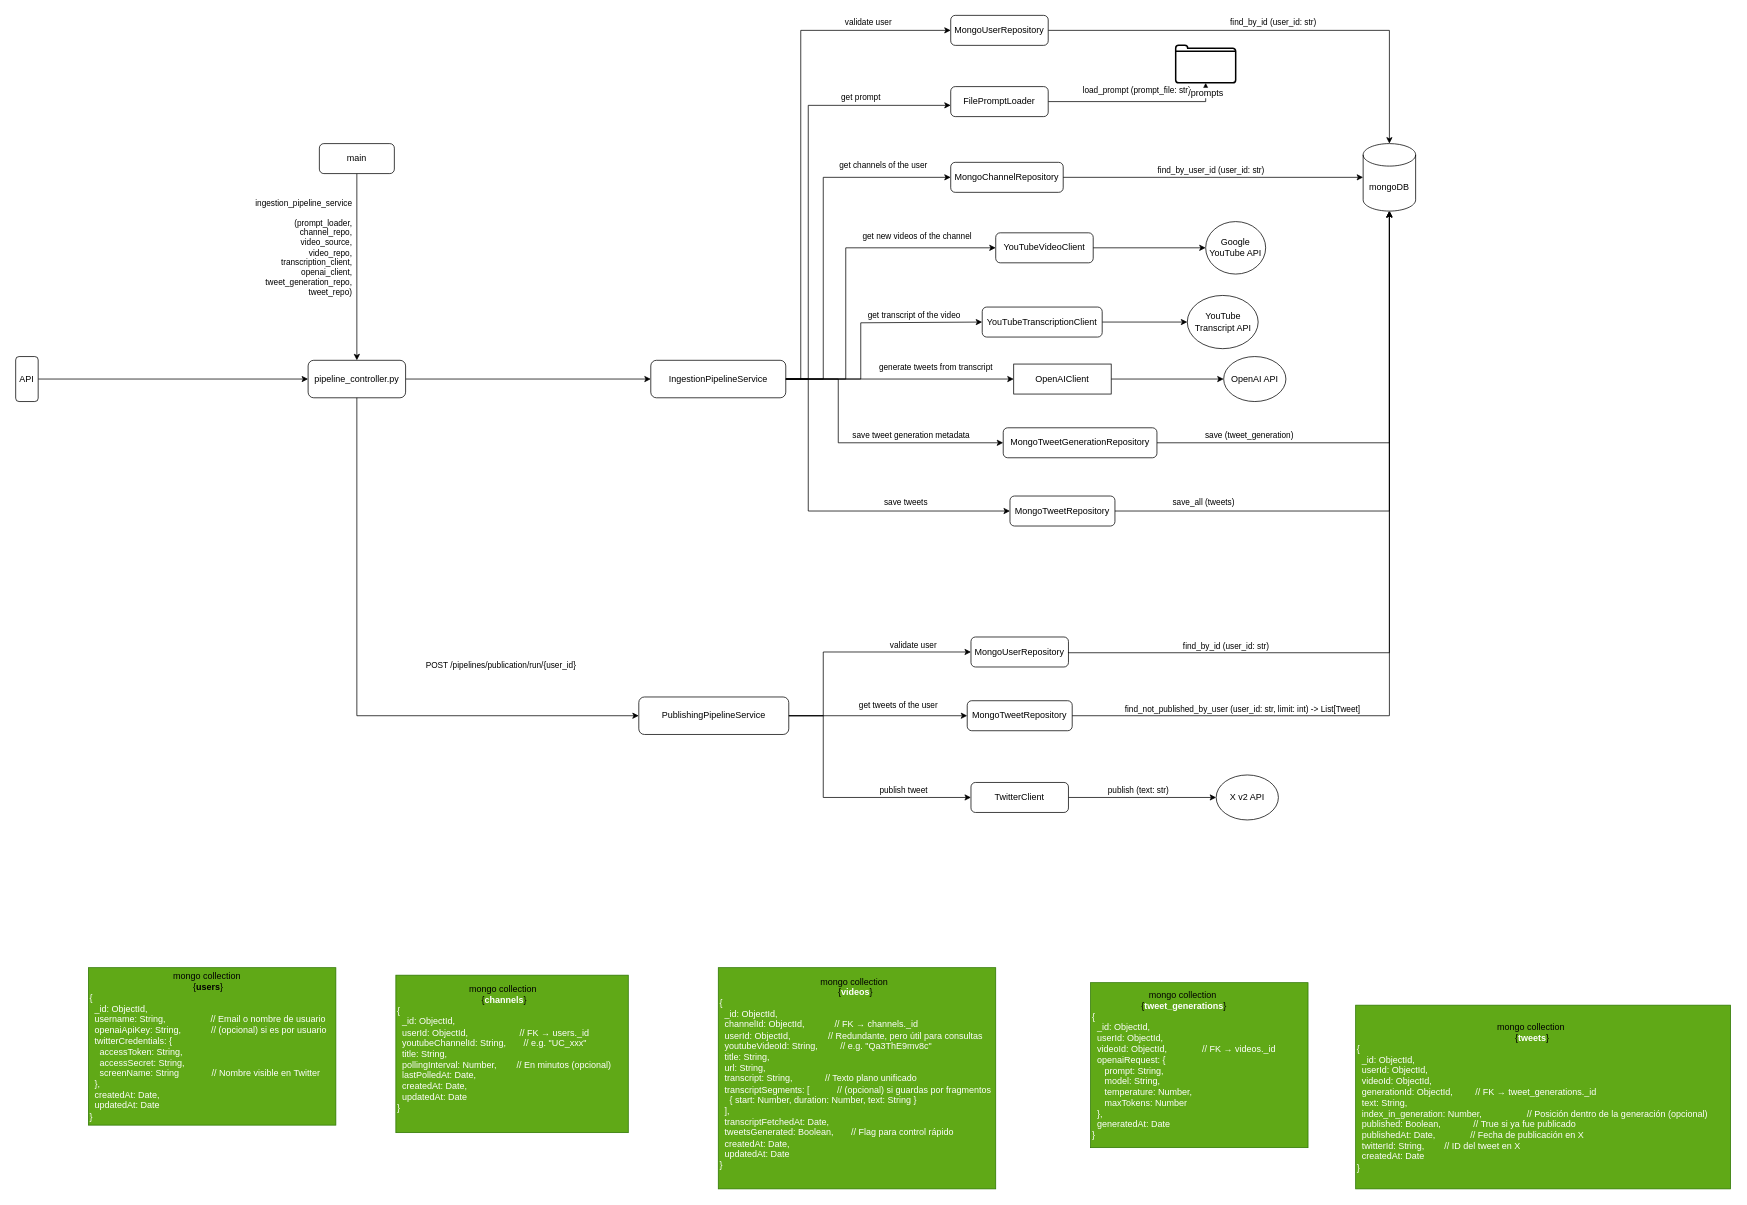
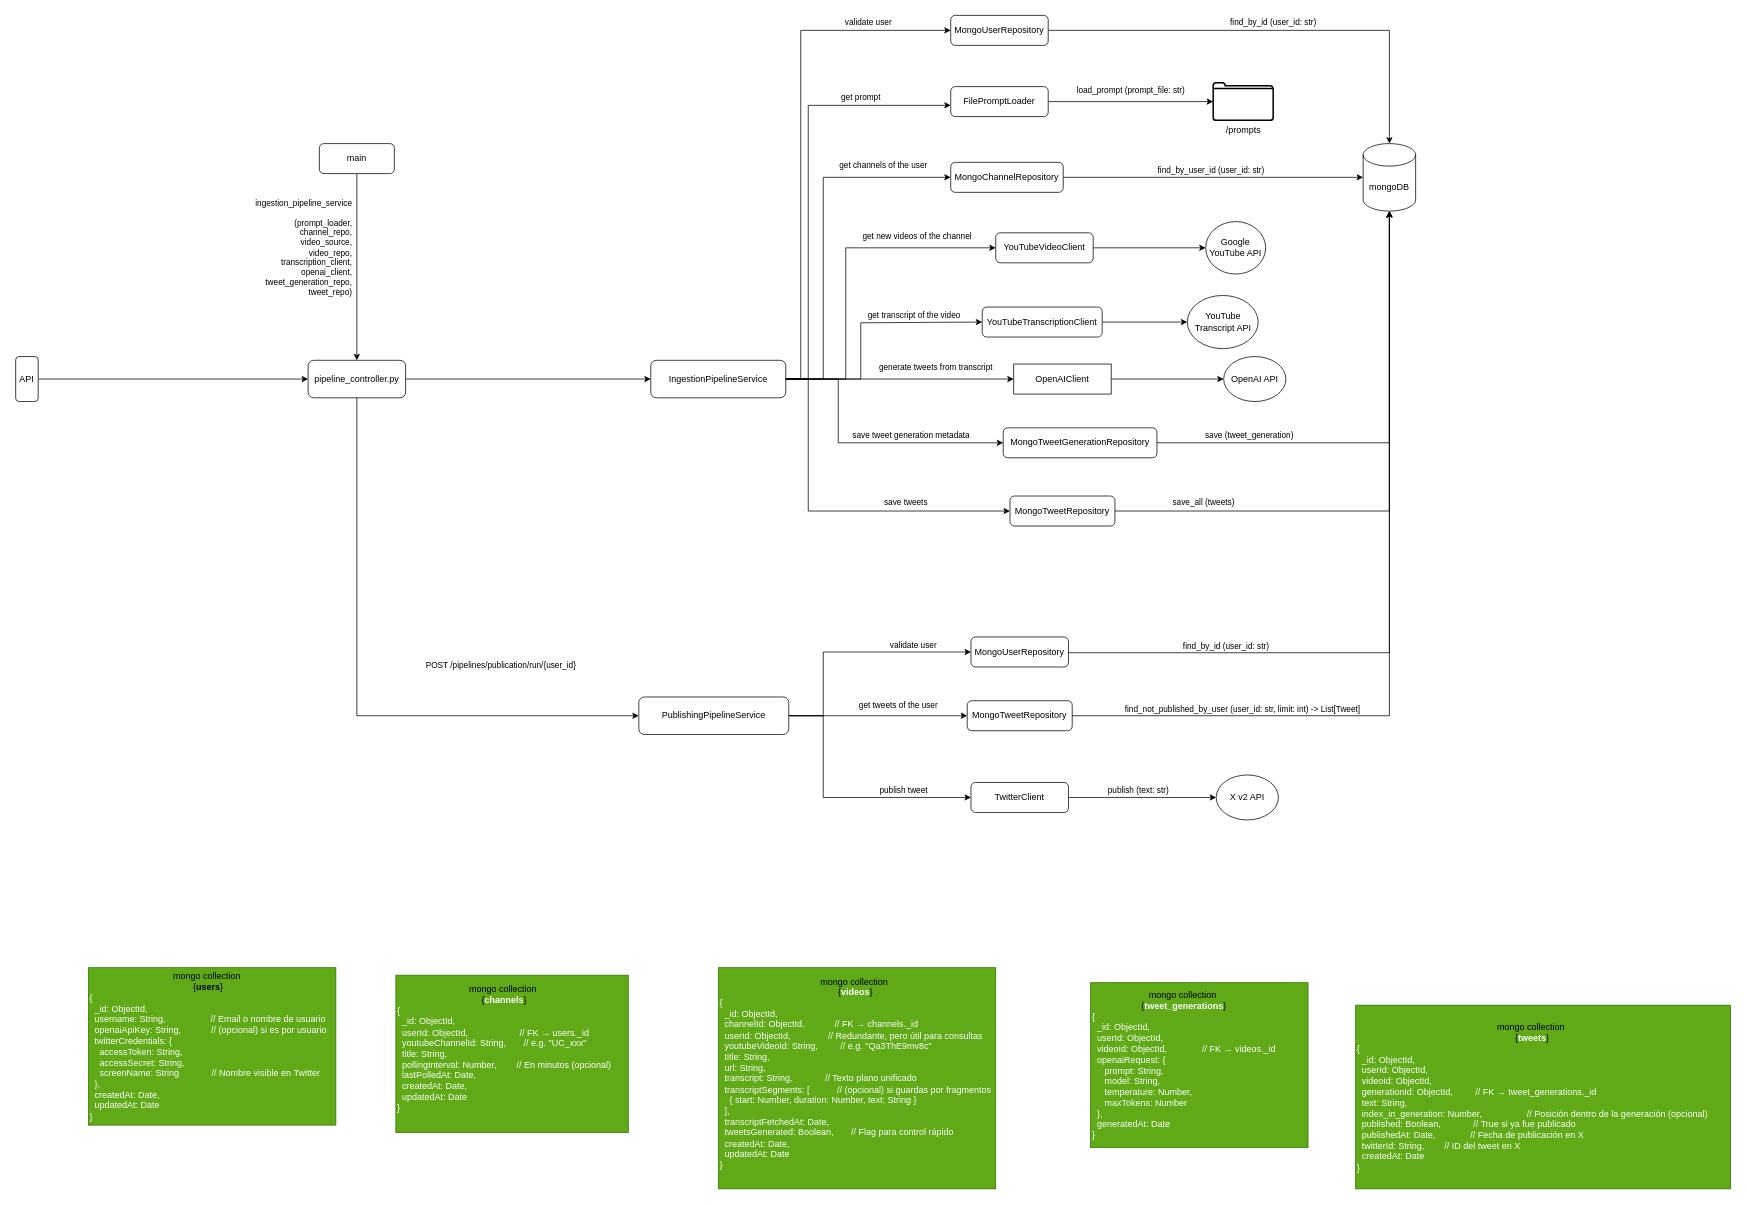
node "/prompts": moved (1206, 64) -> (1243, 102)
